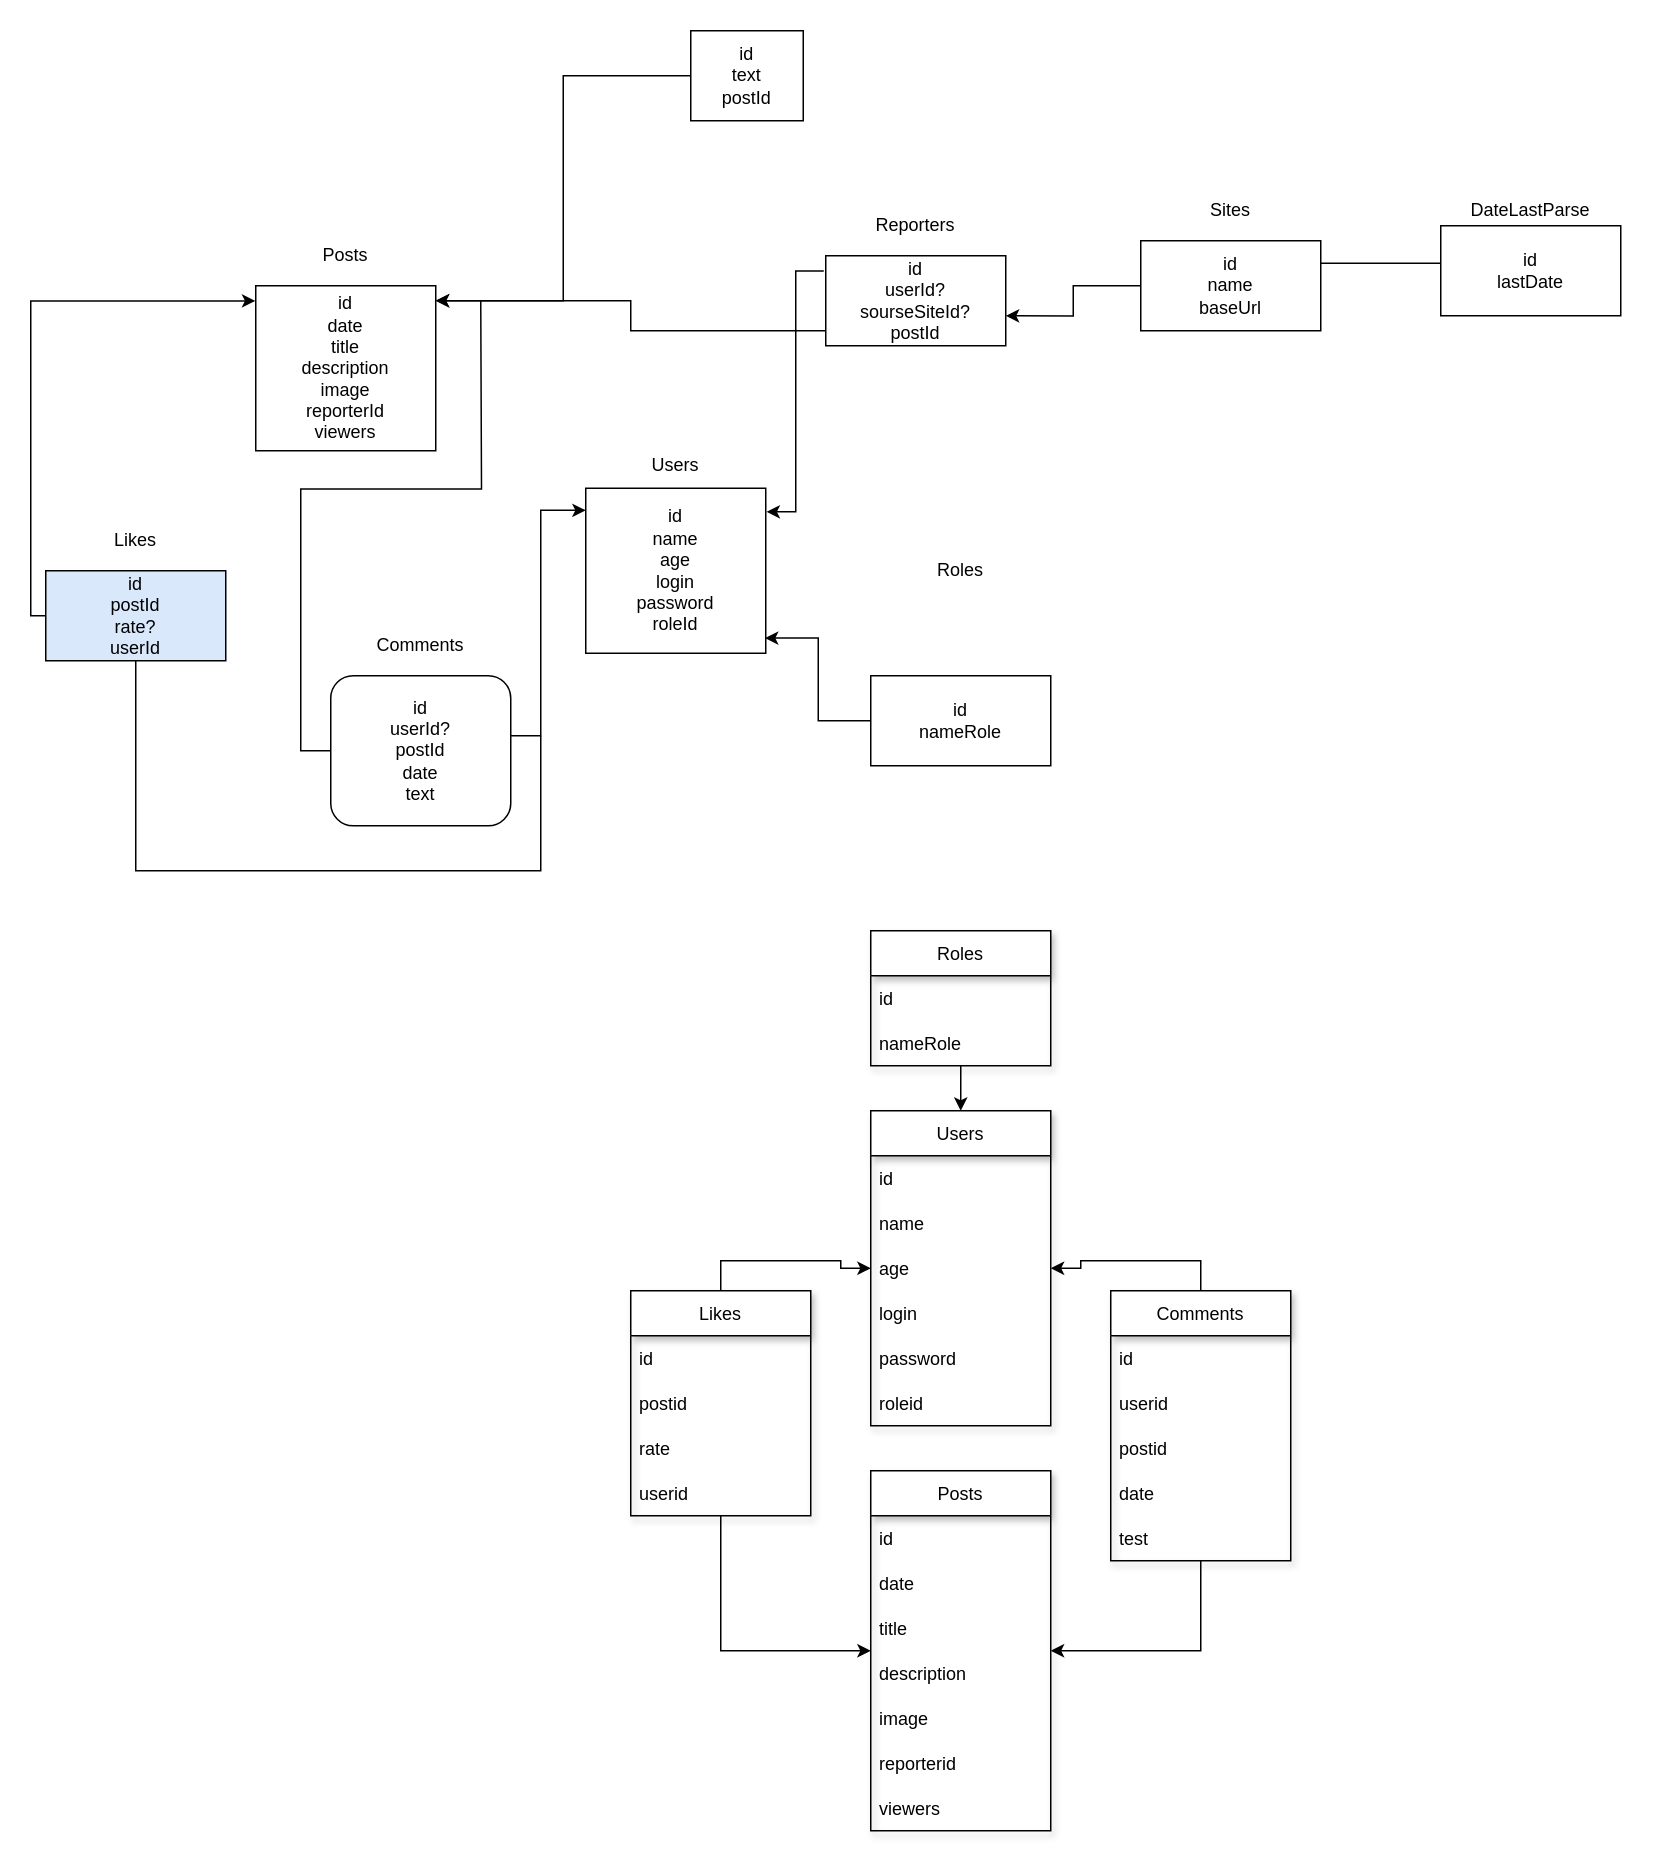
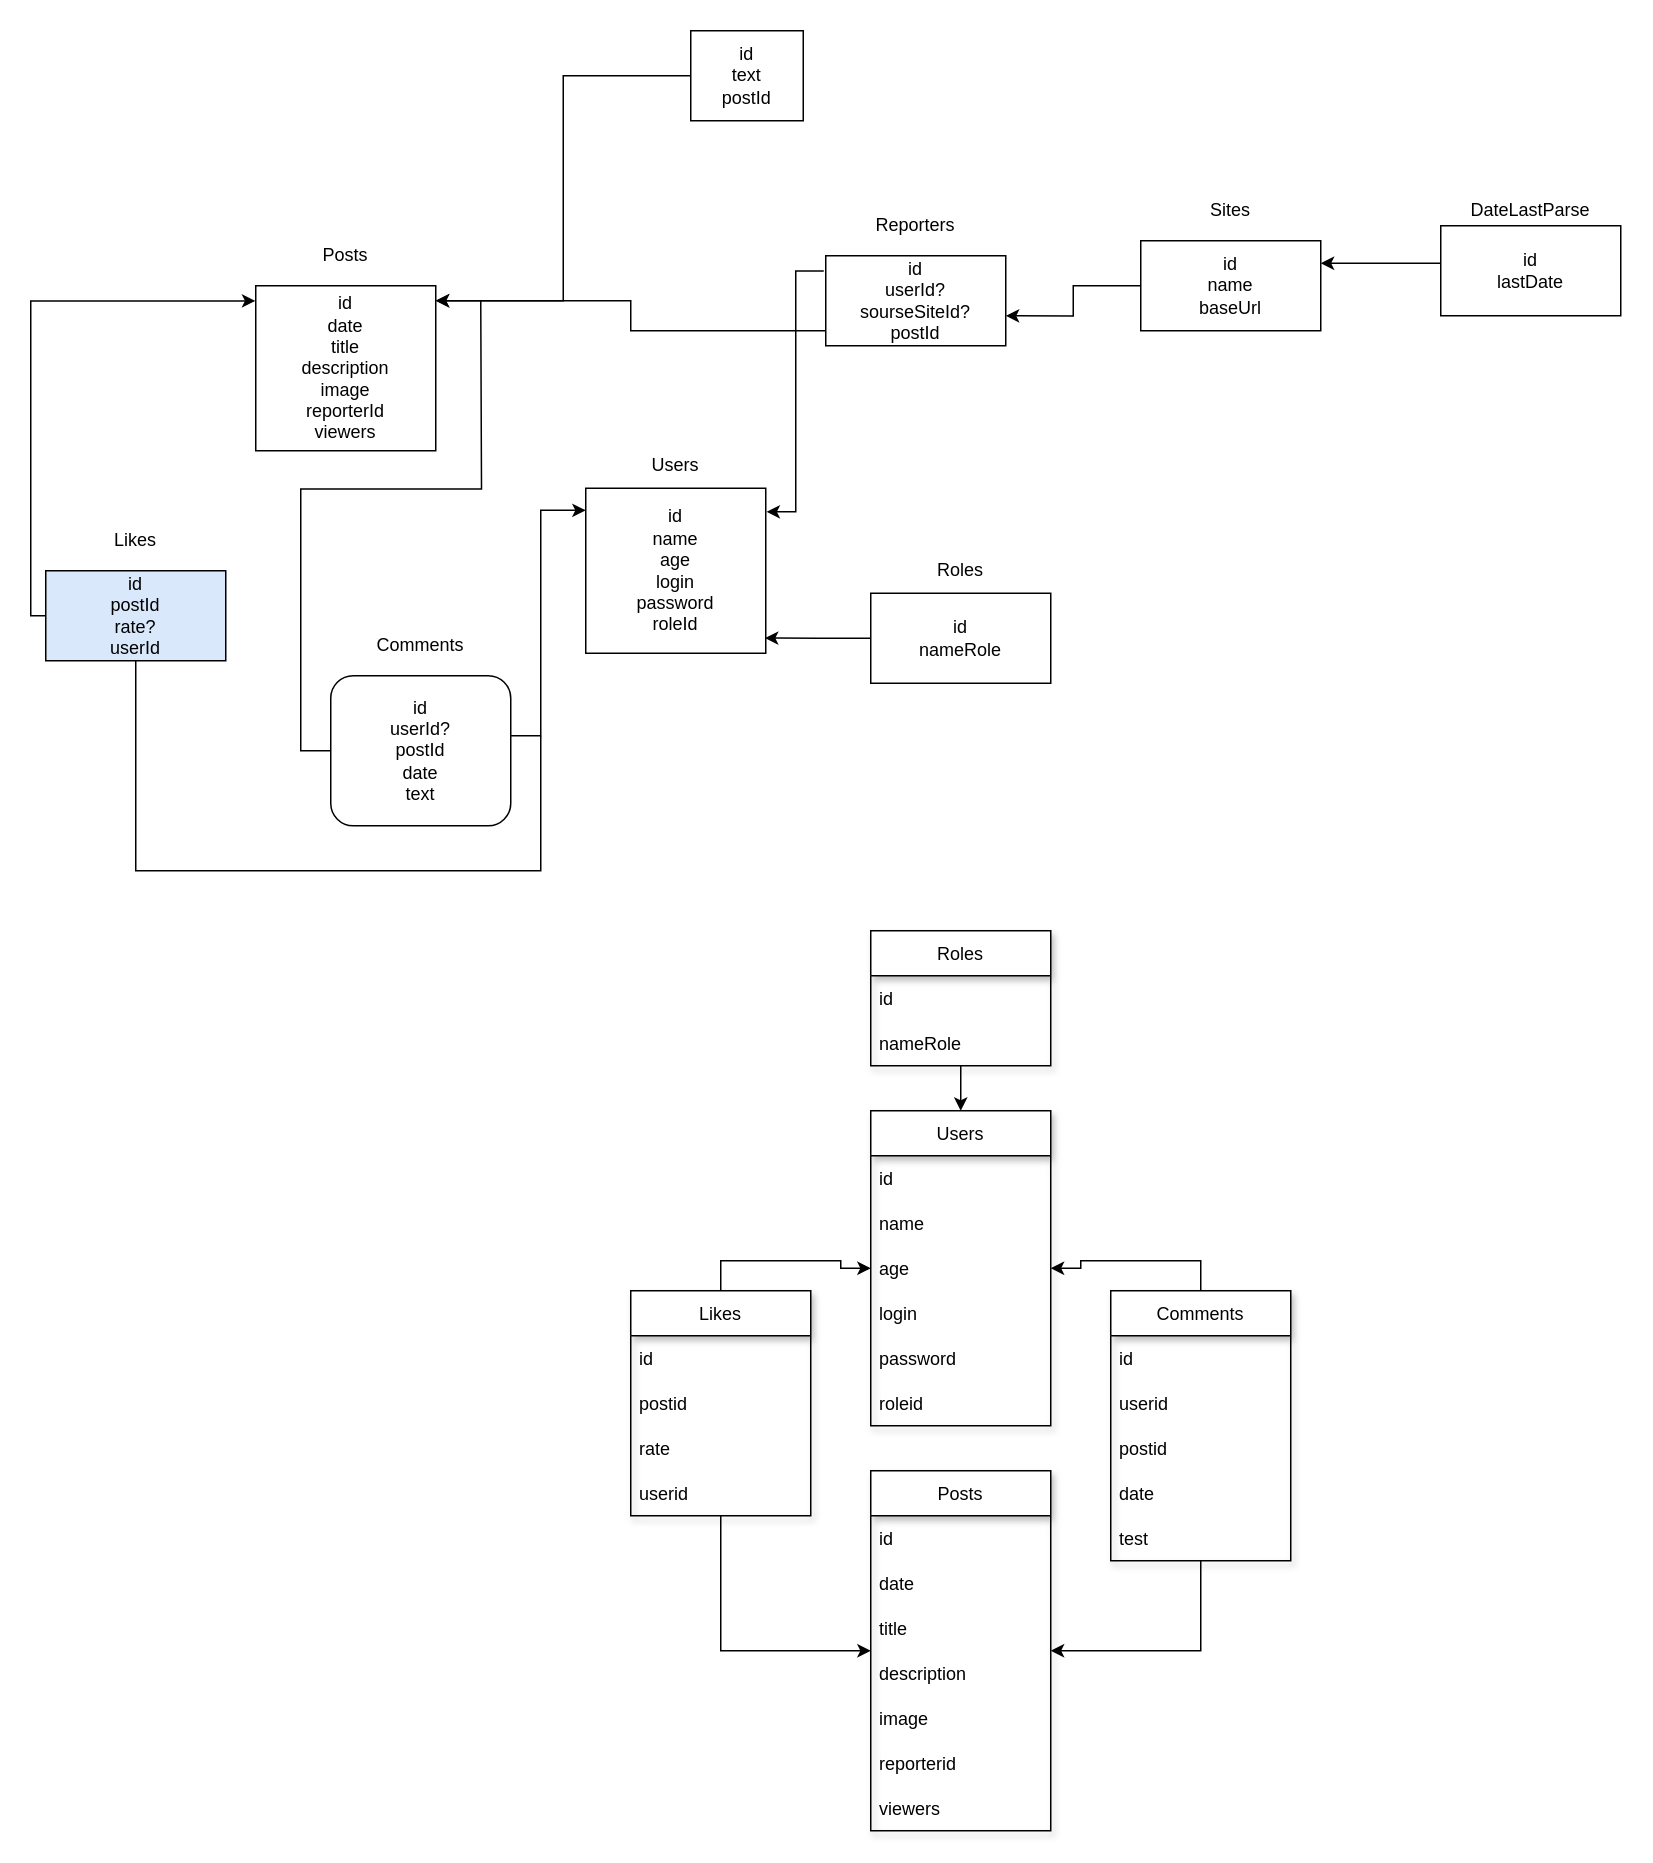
edge "id lastDate" -- "id name baseUrl": arrowhead none -> classic
node "id nameRole": moved (961, 721) -> (961, 638)
